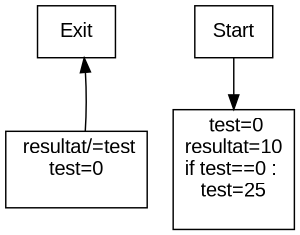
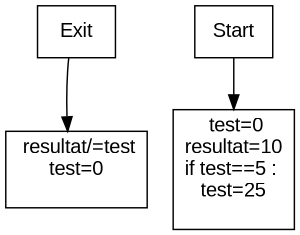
edge "resultat/=test test=0" -> "Exit": reversed
node "test=0 resultat=10 if test==0 : test=25": label "test=0 resultat=10 if test==0 : test=25" -> "test=0 resultat=10 if test==5 : test=25"
